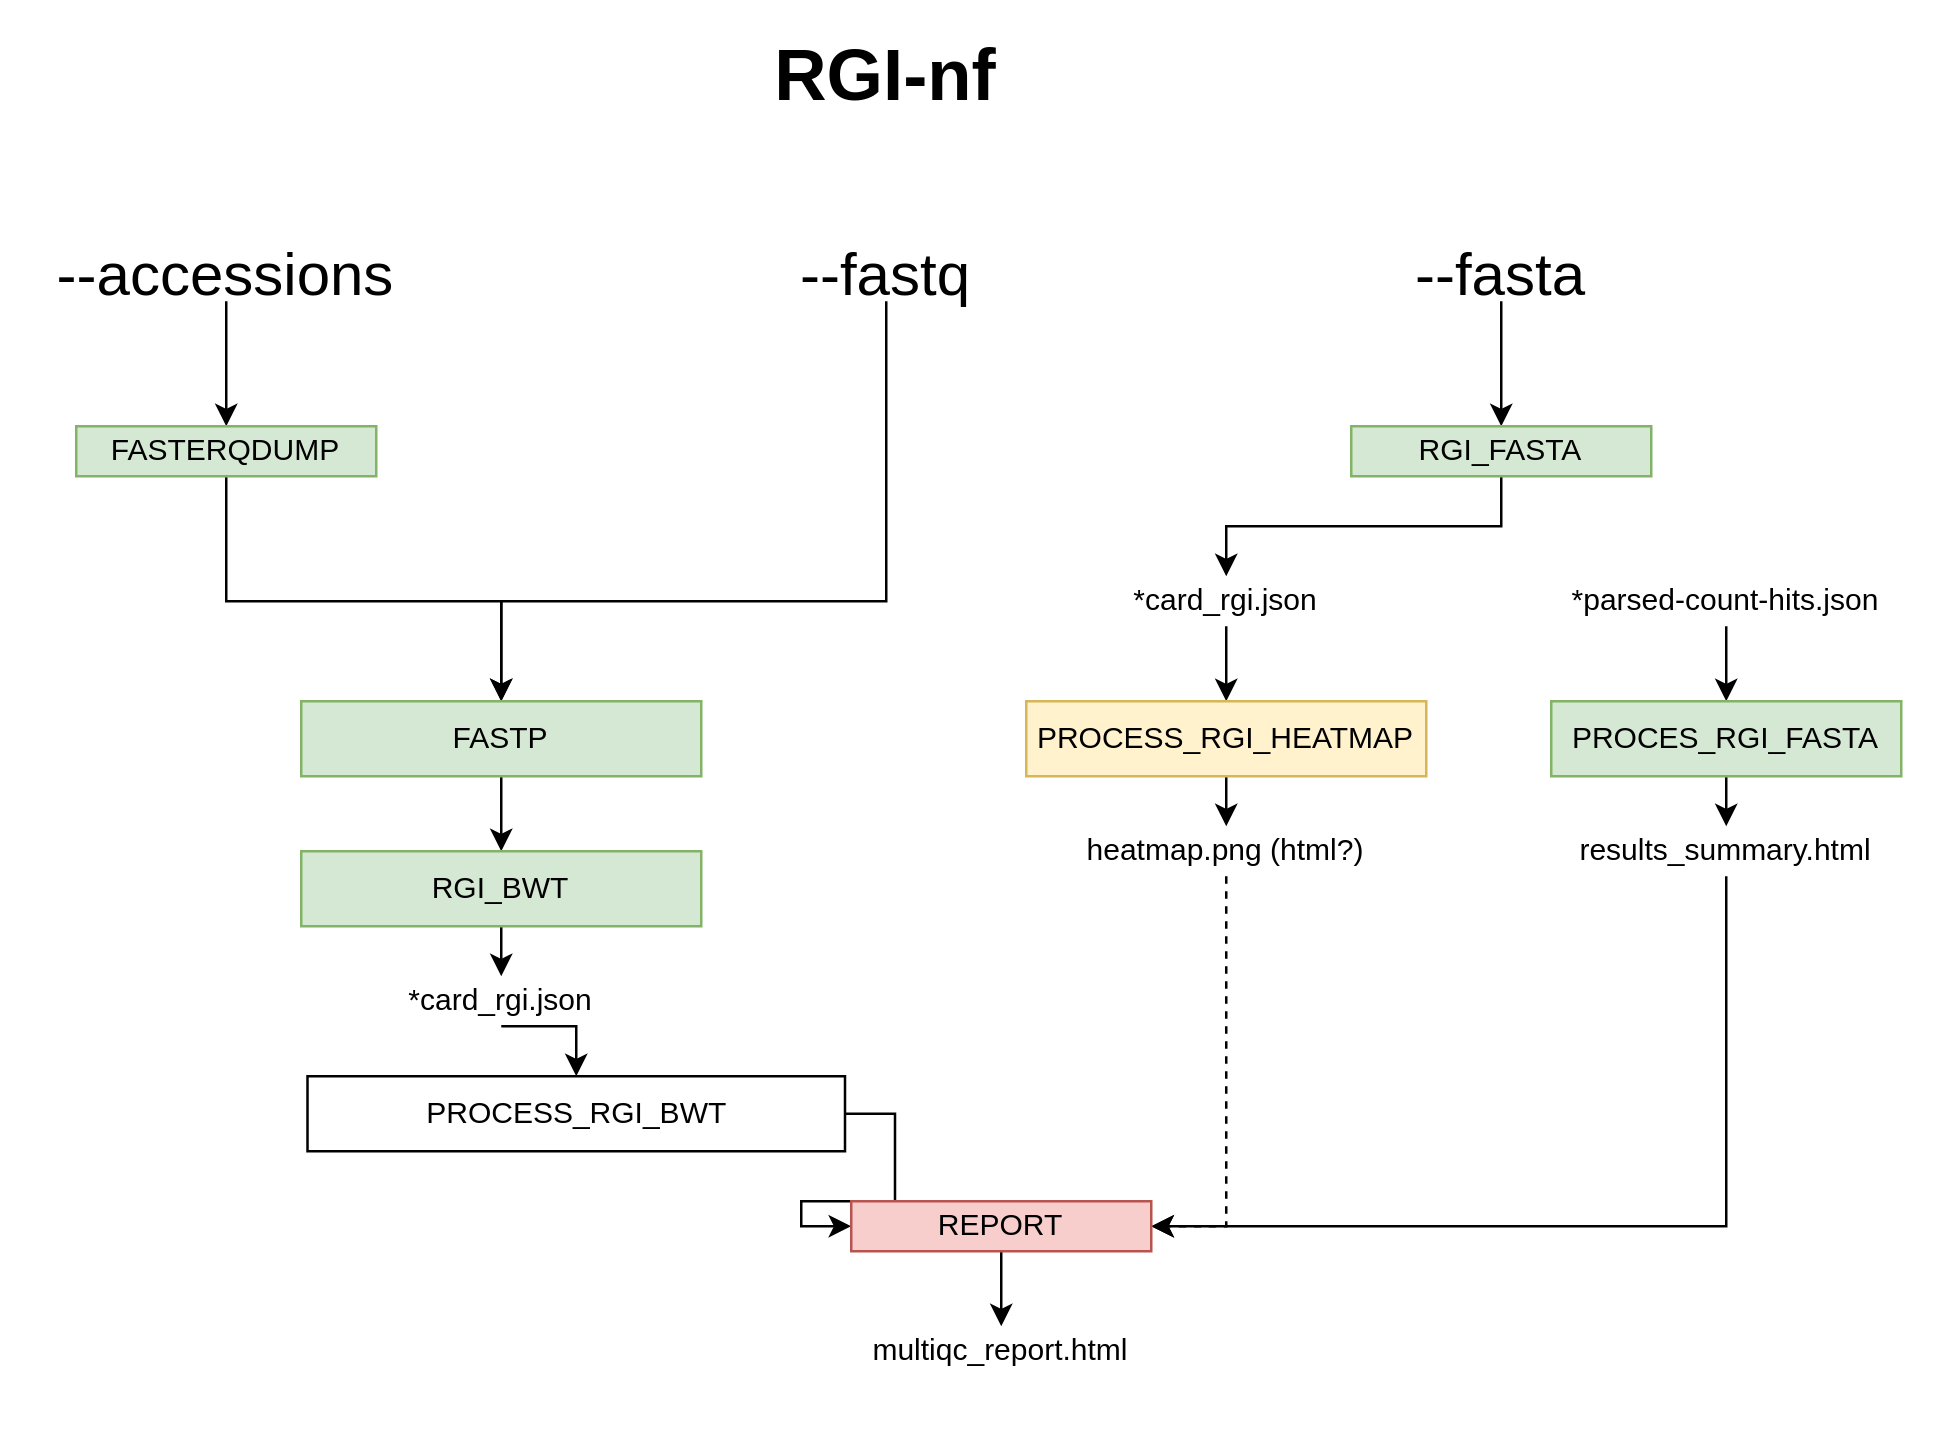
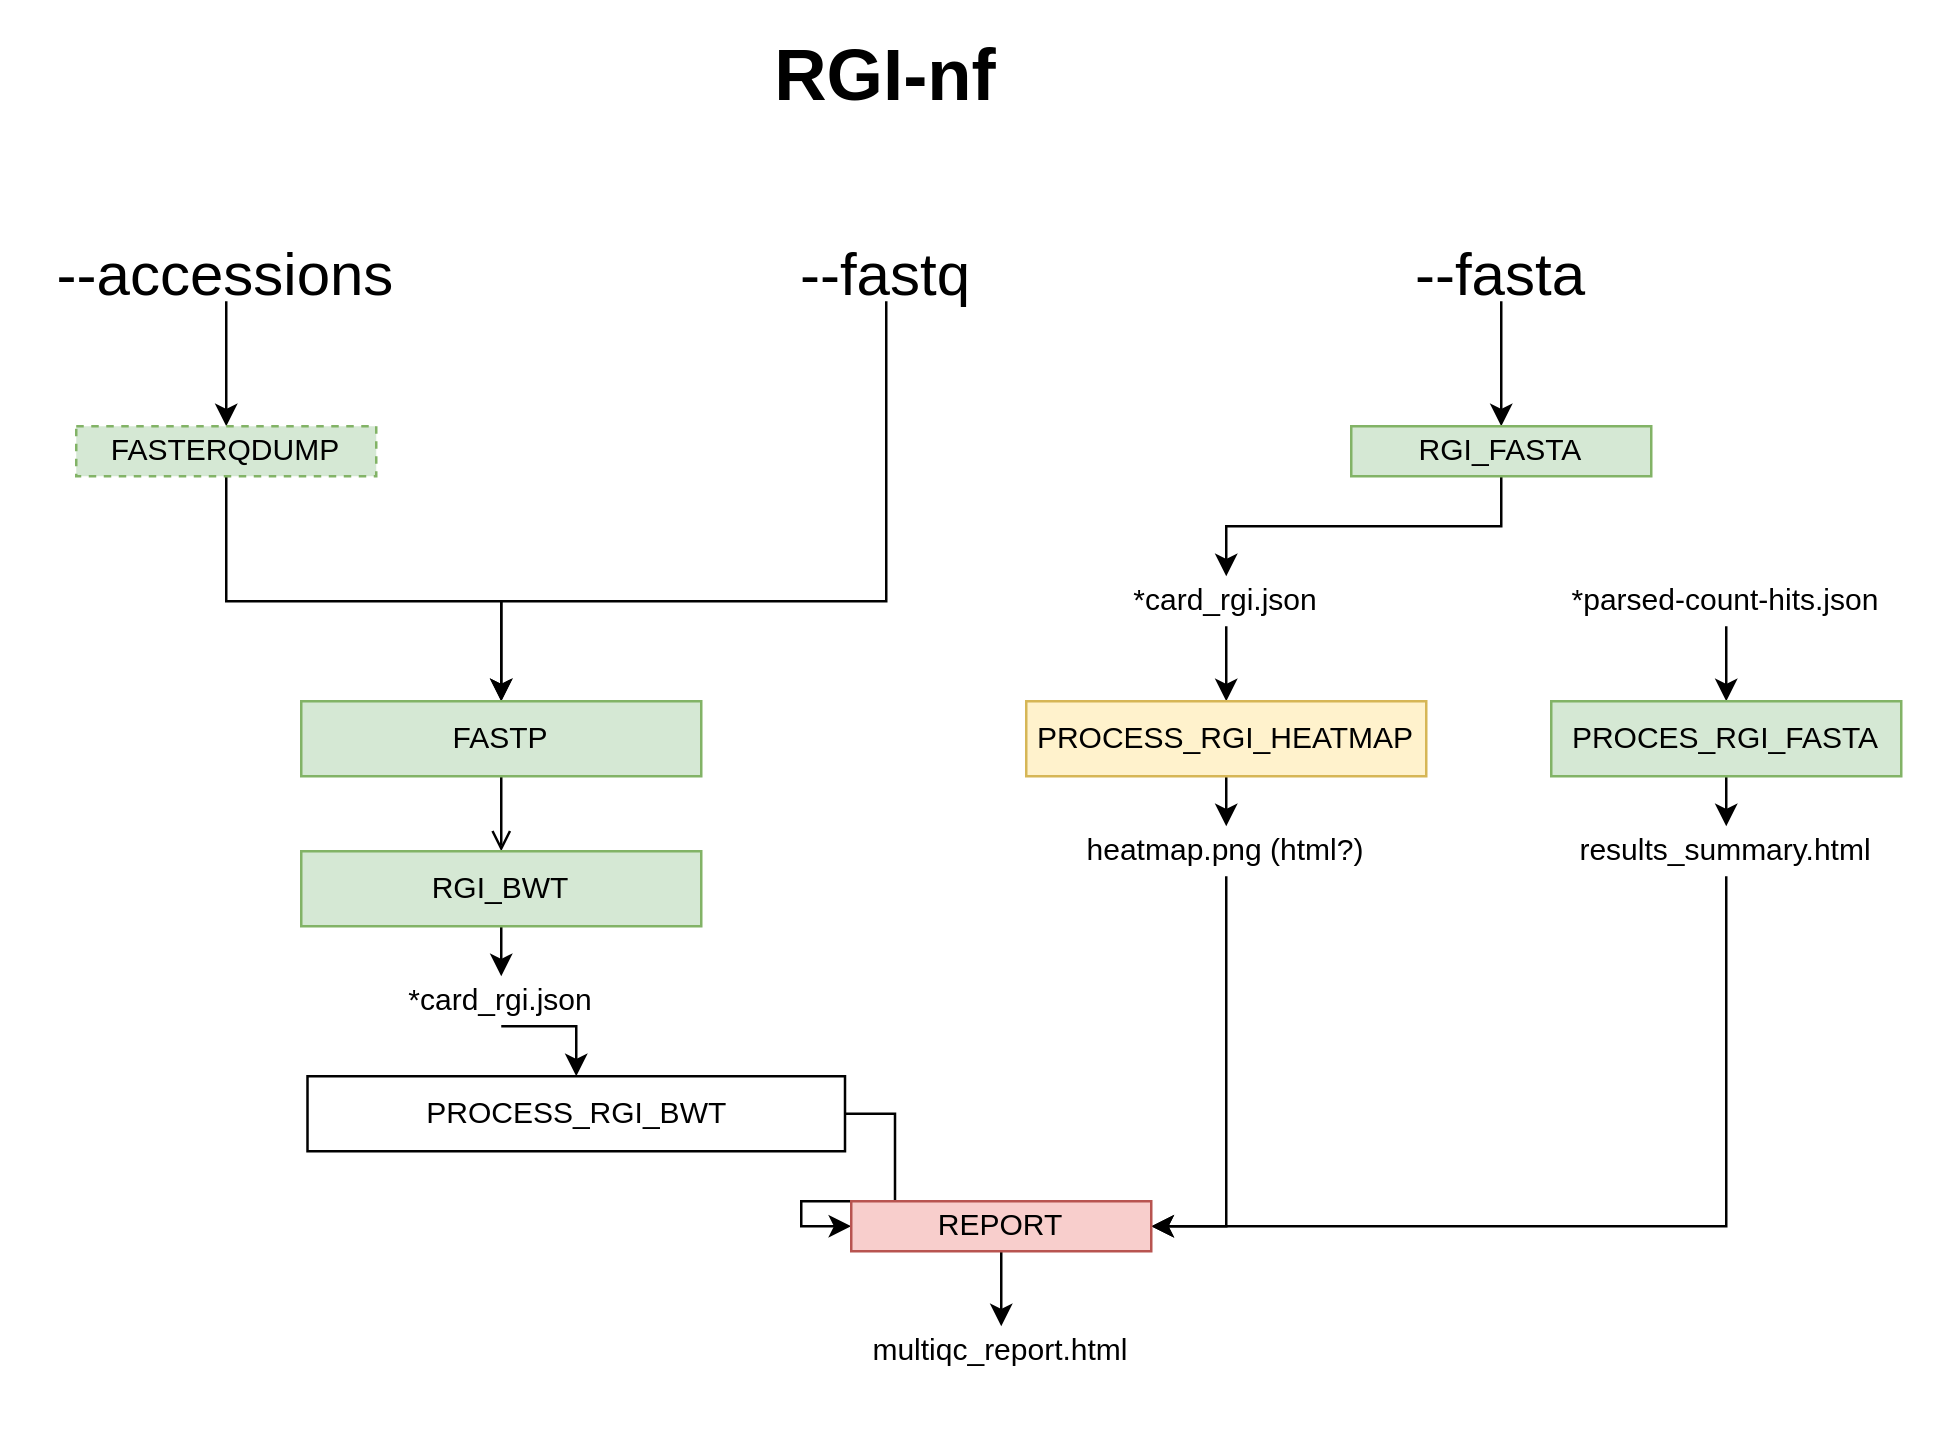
node "FASTERQDUMP": style solid -> dashed
edge "FASTP" -> "RGI_BWT": arrowhead classic -> open
edge "heatmap.png (html?)" -> "REPORT": style dashed -> solid
